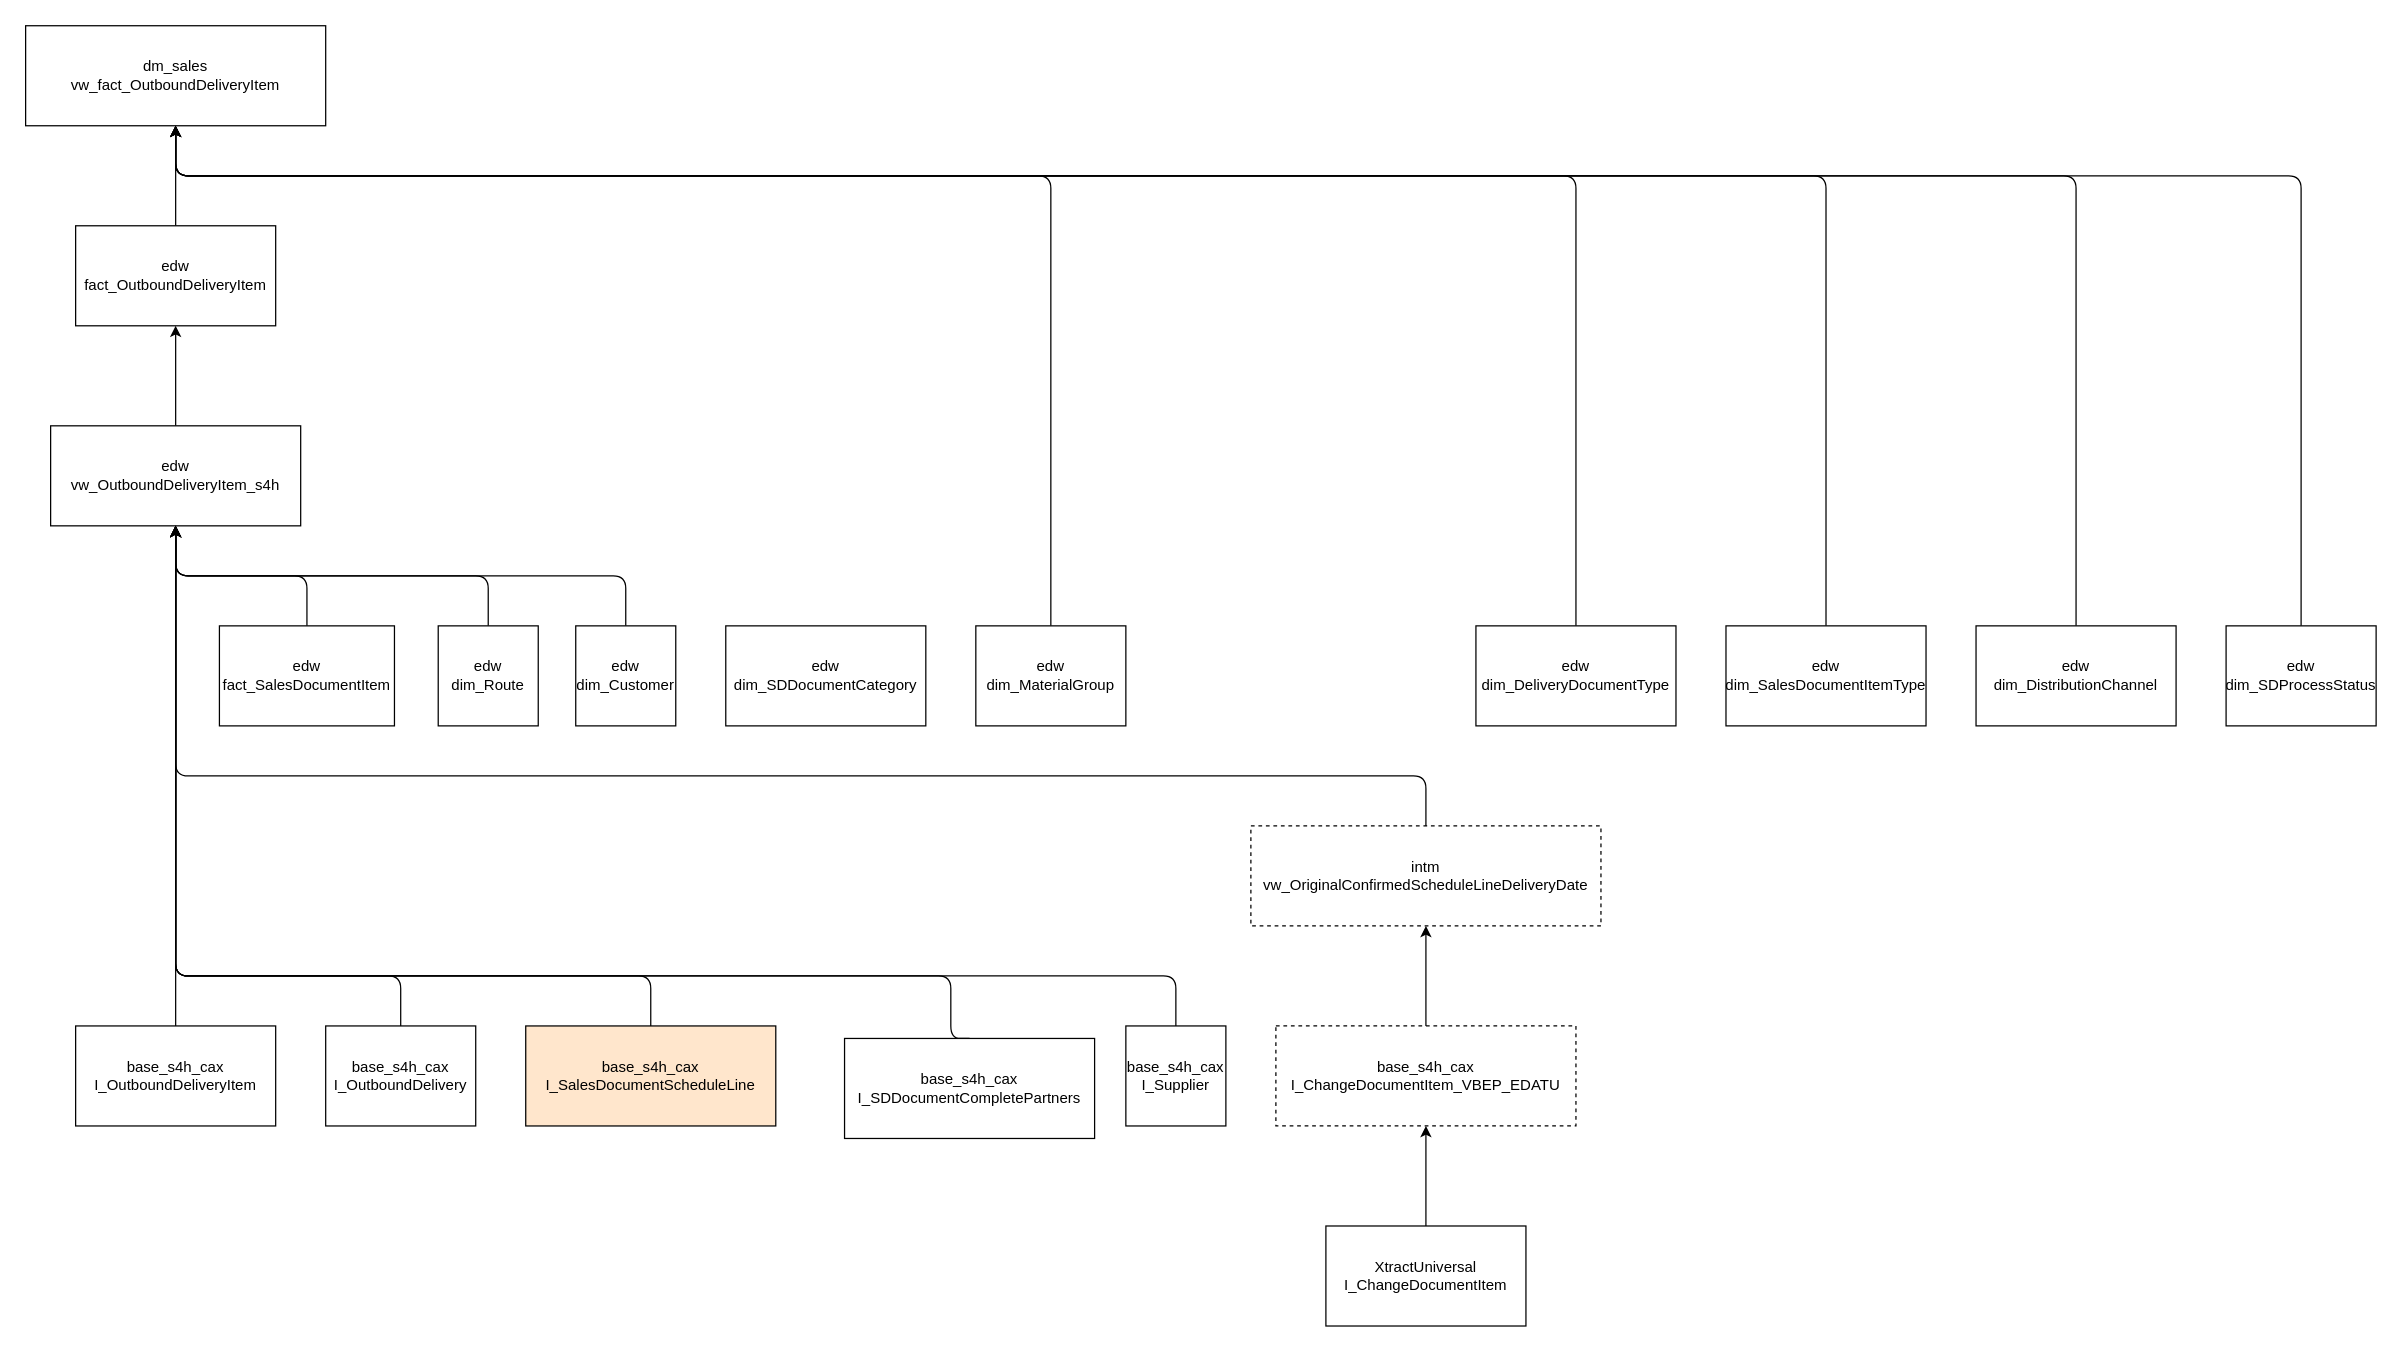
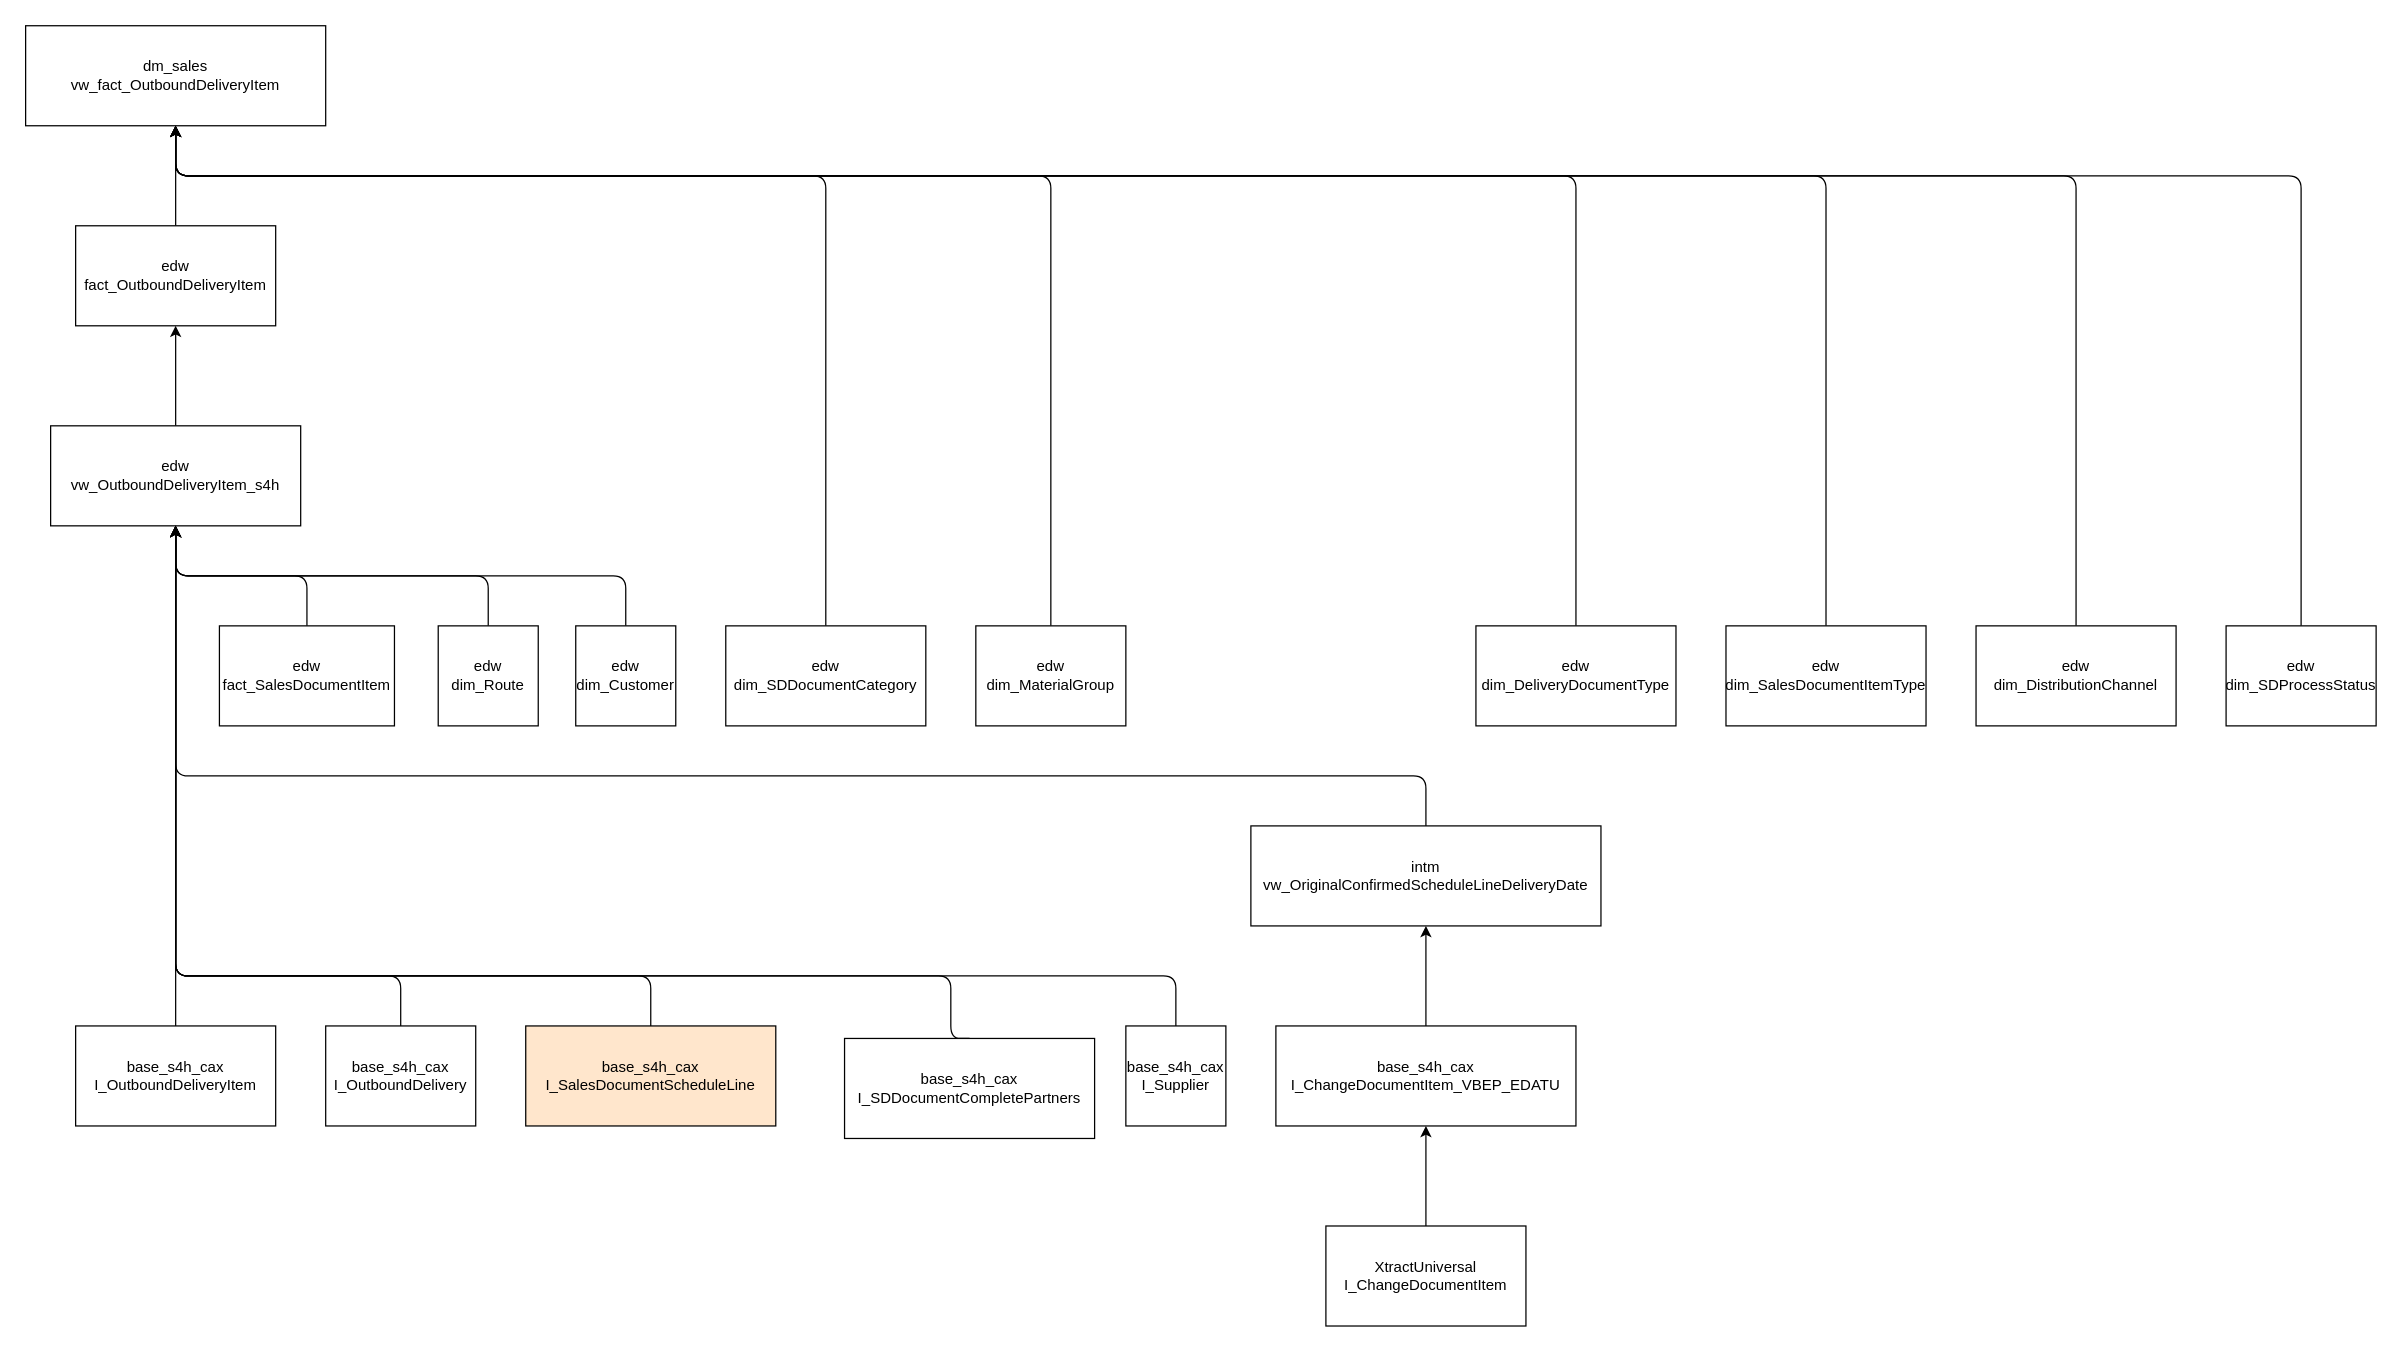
edge "edw dim_SDDocumentCategory" -> "dm_sales vw_fact_OutboundDeliveryItem": added
node "intm vw_OriginalConfirmedScheduleLineDeliveryDate": style dashed -> solid
node "base_s4h_cax I_ChangeDocumentItem_VBEP_EDATU": style dashed -> solid
